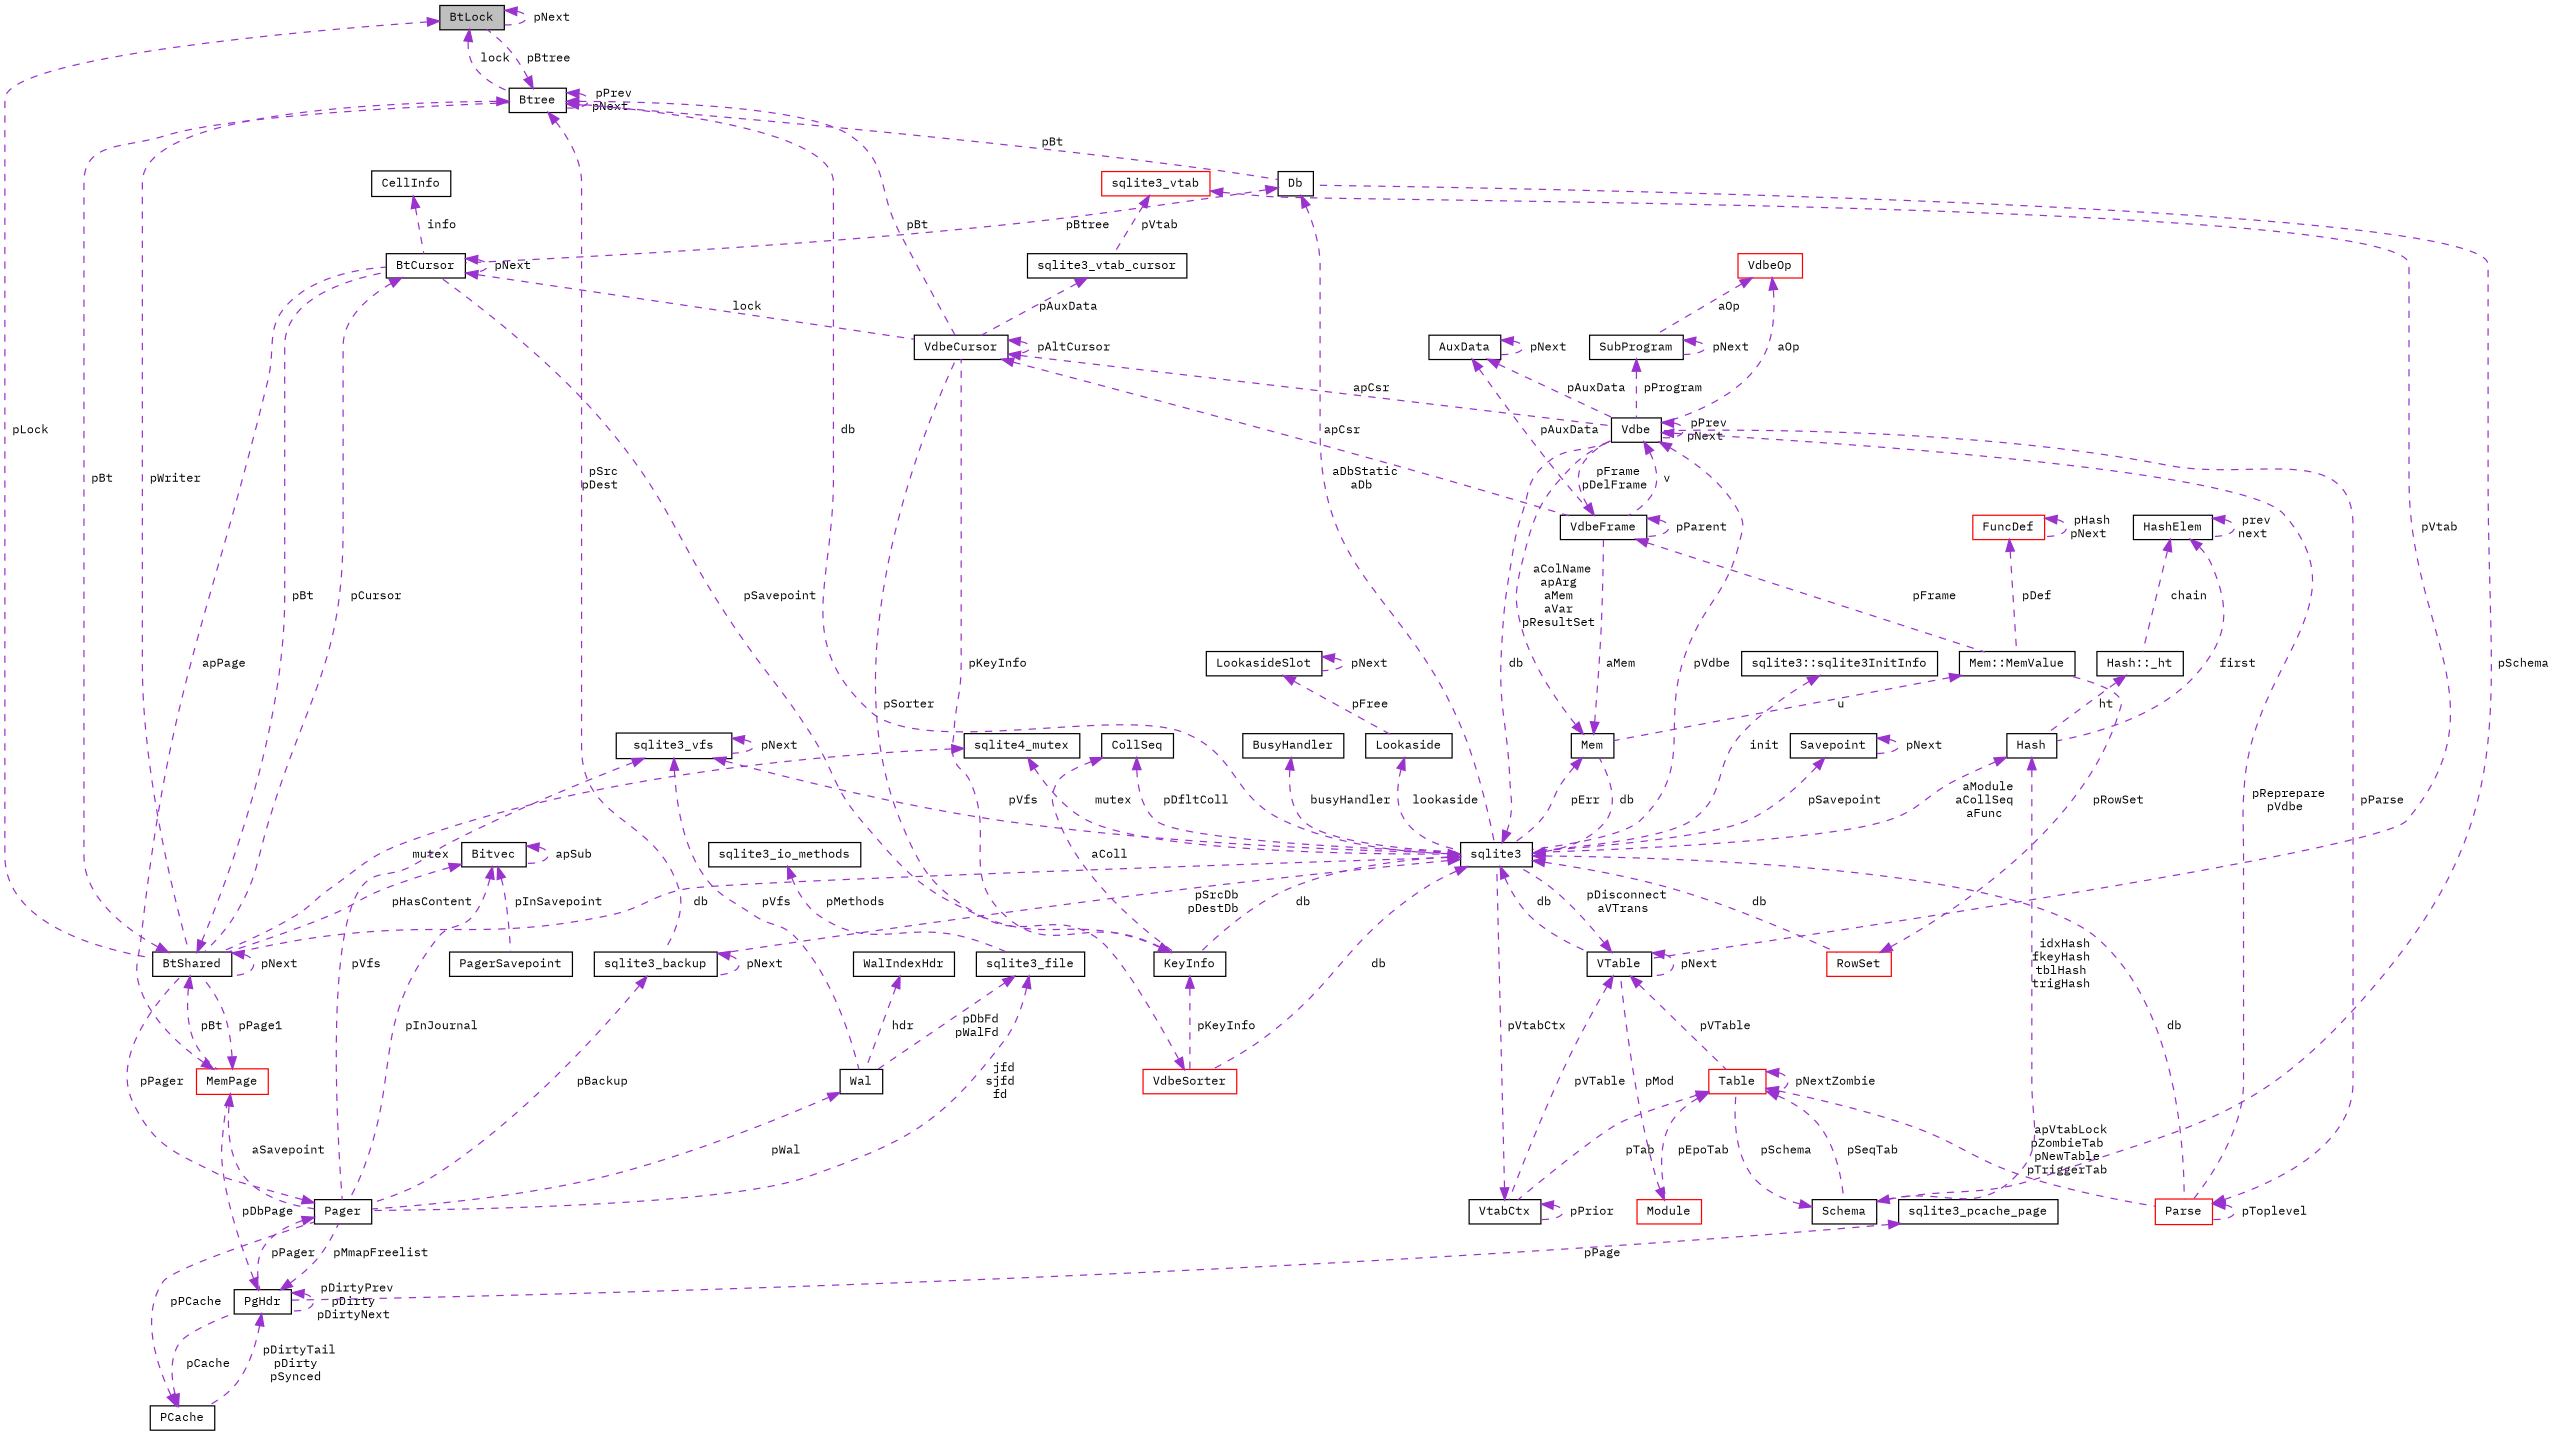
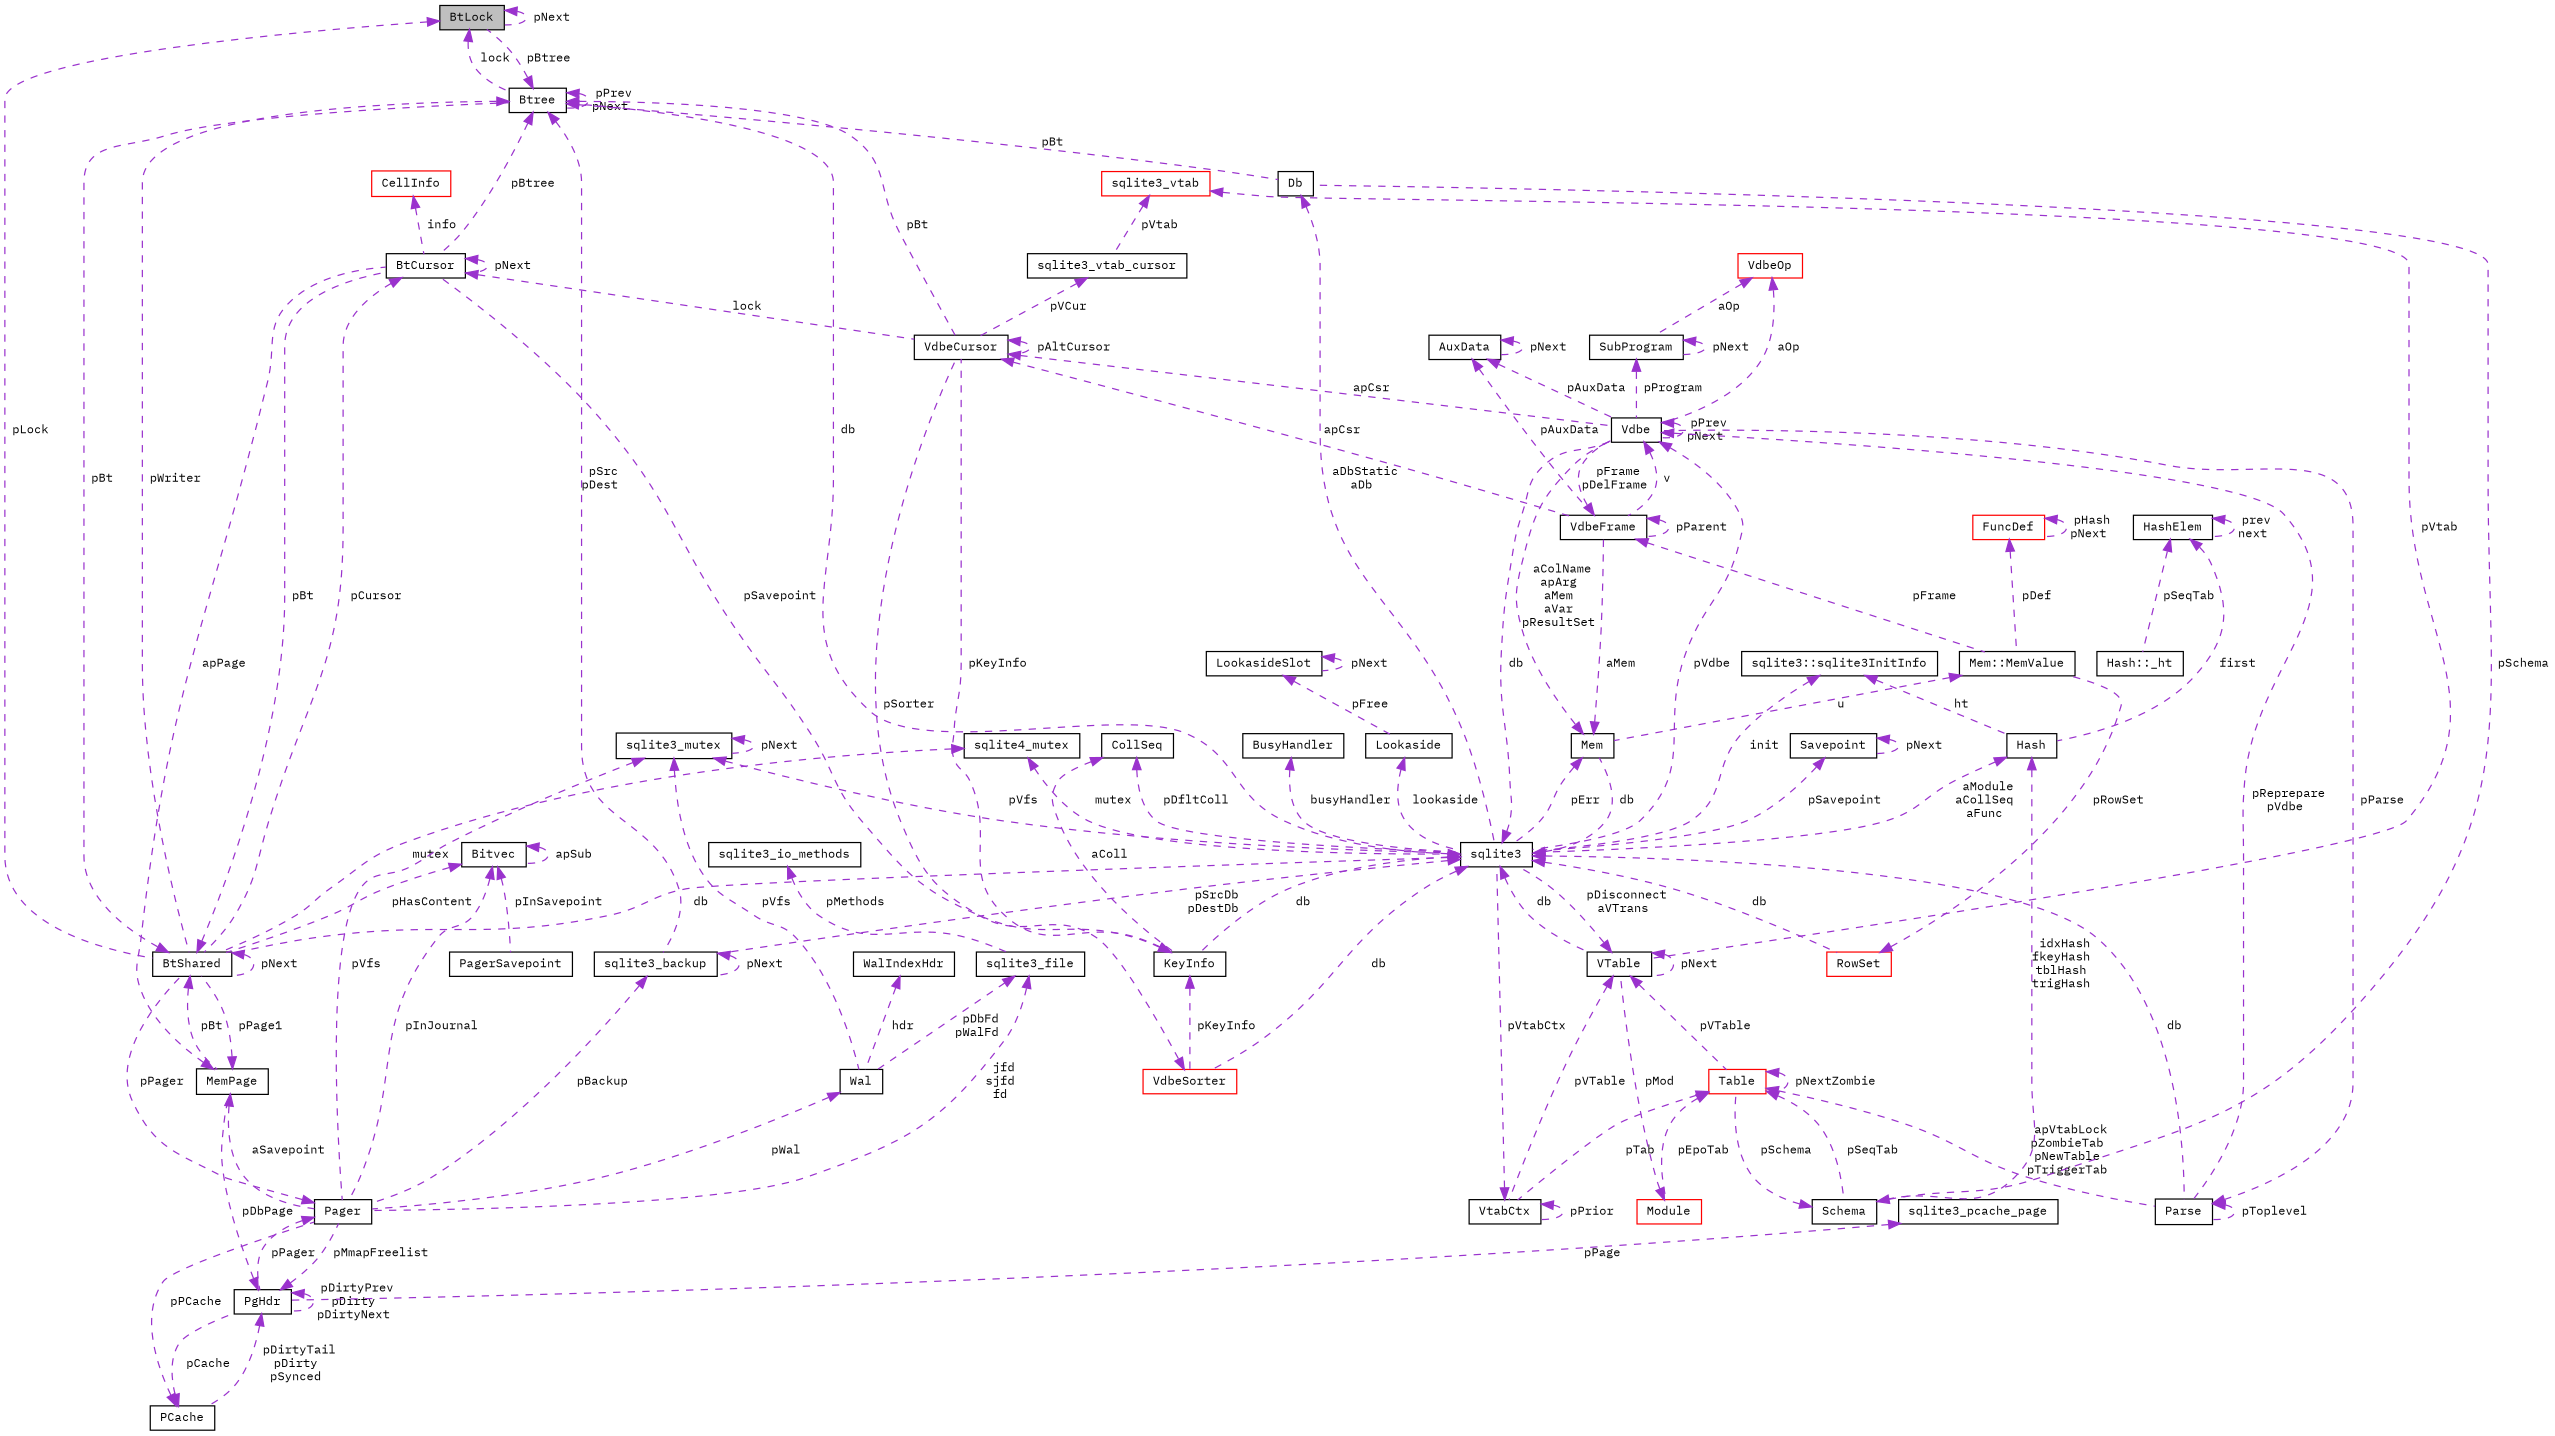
node "CellInfo": color black -> red
edge "BtCursor" -> "Db": now "BtCursor" -> "Btree"
edge "VdbeCursor" -> "sqlite3_vtab_cursor": label " pAuxData" -> " pVCur"
edge "Hash::_ht" -> "HashElem": label " chain" -> " pSeqTab"
edge "Hash" -> "Hash::_ht": now "Hash" -> "sqlite3::sqlite3InitInfo"
node "sqlite3_vfs": label "sqlite3_vfs" -> "sqlite3_mutex"
node "MemPage": color red -> black
node "Parse": color red -> black
